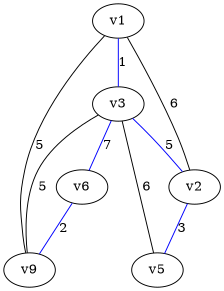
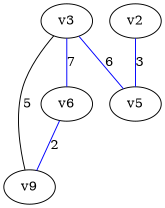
node "v1": removed
edge "v3" -- "v2": removed, label "5"
edge "v3" -- "v5": color black -> blue
